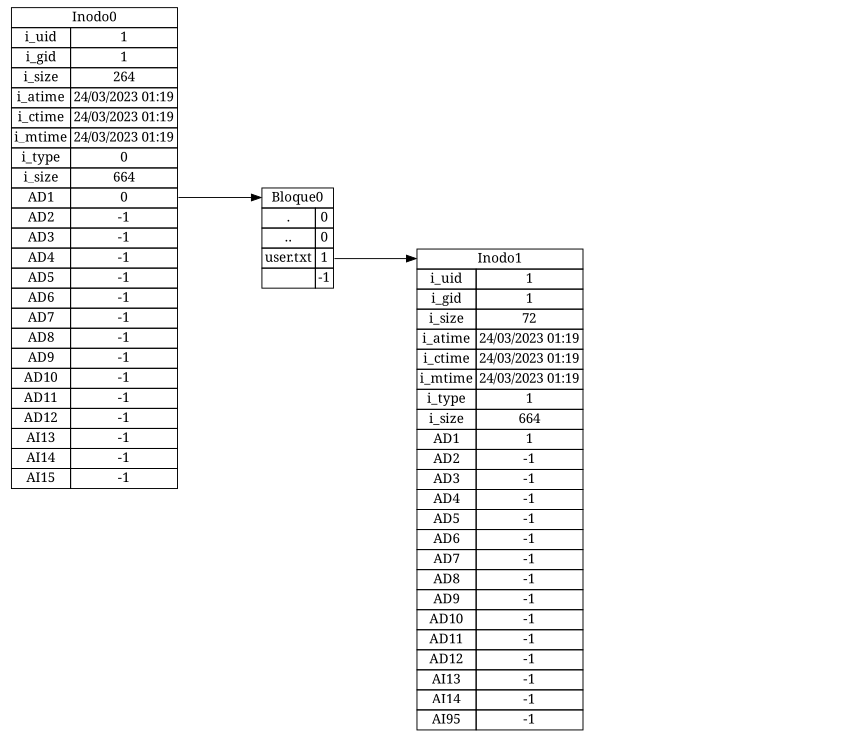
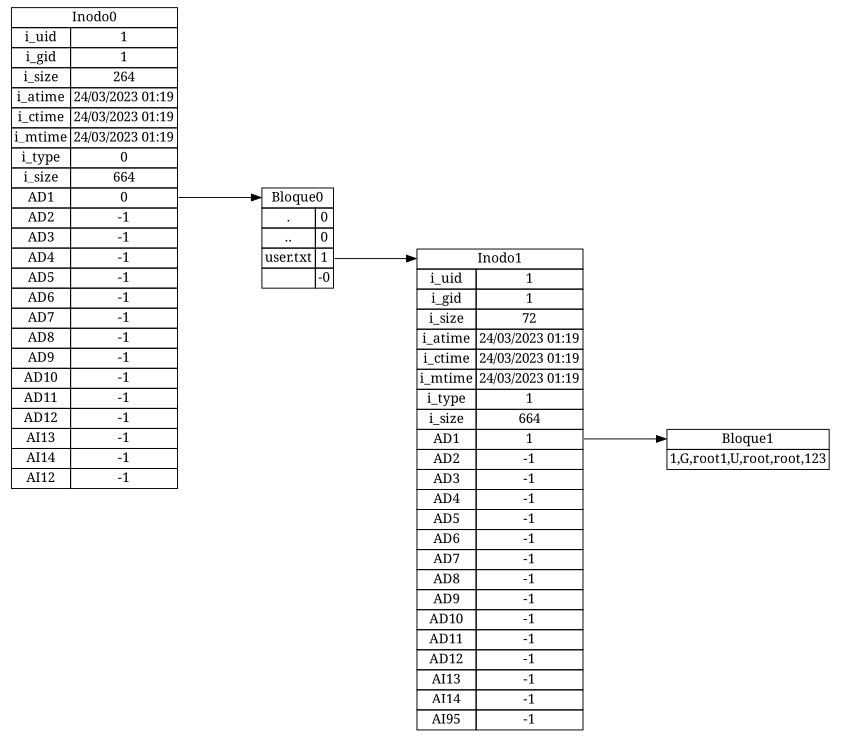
node "Bloque0": text "-1" -> "-0"
node "Bloque1": added
node "Inodo0": text "AI15" -> "AI12"
